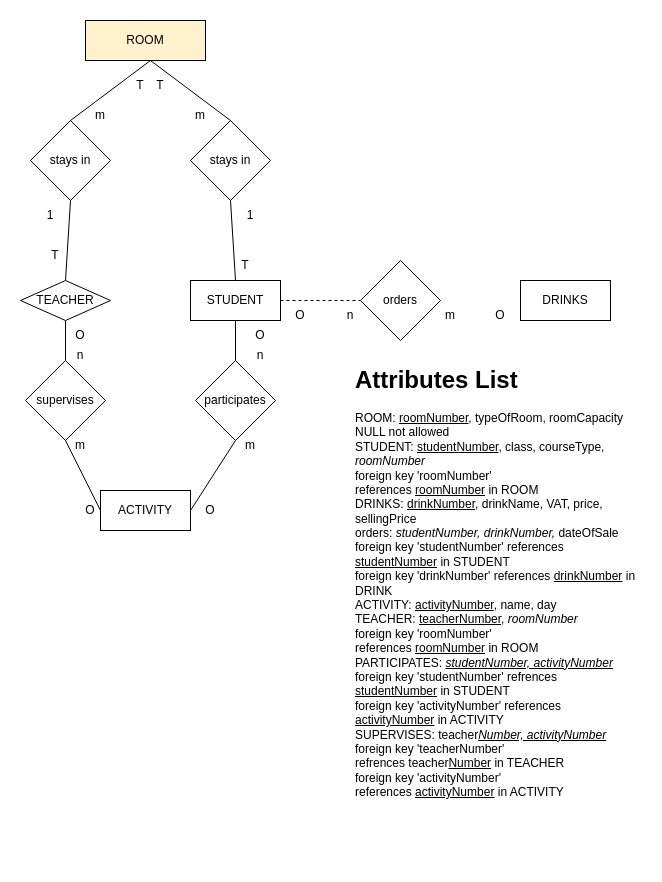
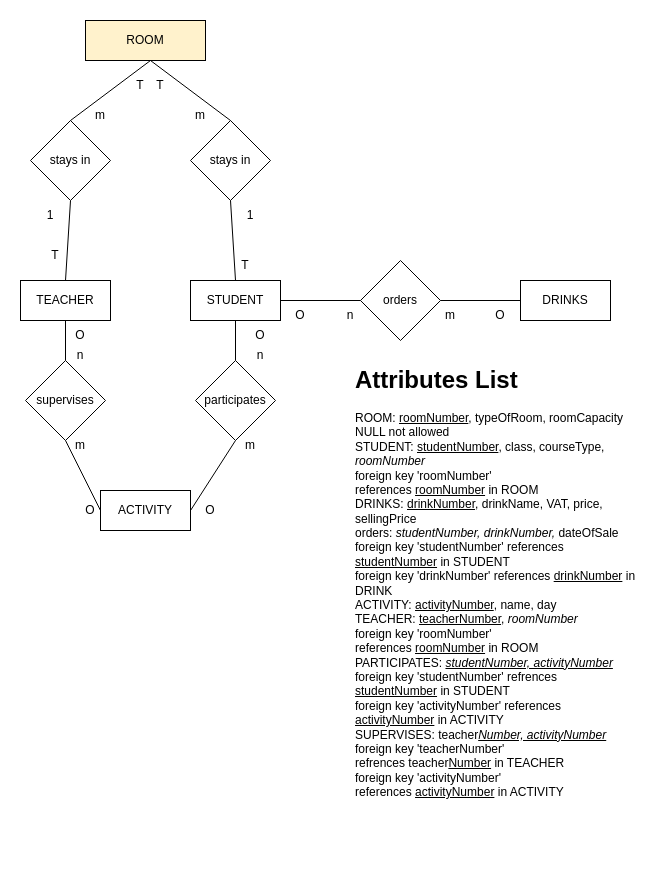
node "TEACHER": shape diamond -> rectangle
edge "STUDENT" -- "orders": style dashed -> solid
edge "orders" -- "DRINKS": added
